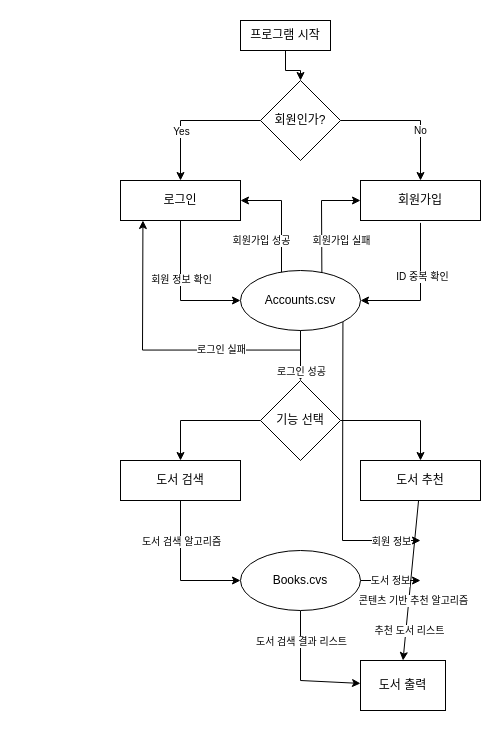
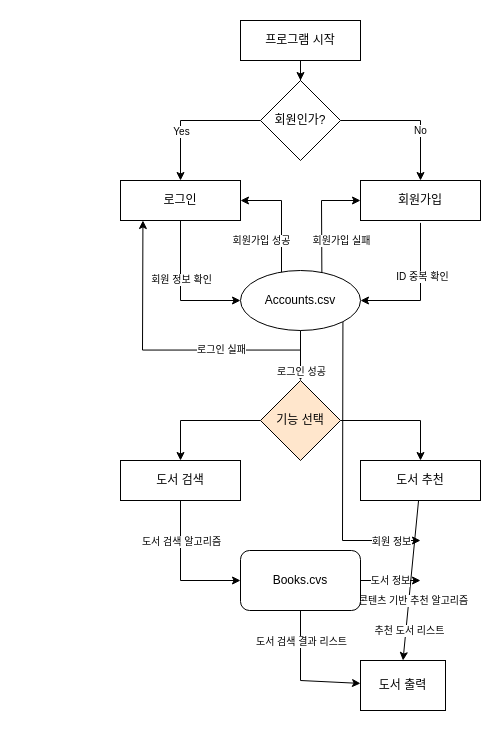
node "프로그램 시작": size 90x30 -> 120x40
node "기능 선택": fillcolor #ffffff -> #ffe6cc
node "Books.cvs": shape ellipse -> rounded rectangle
